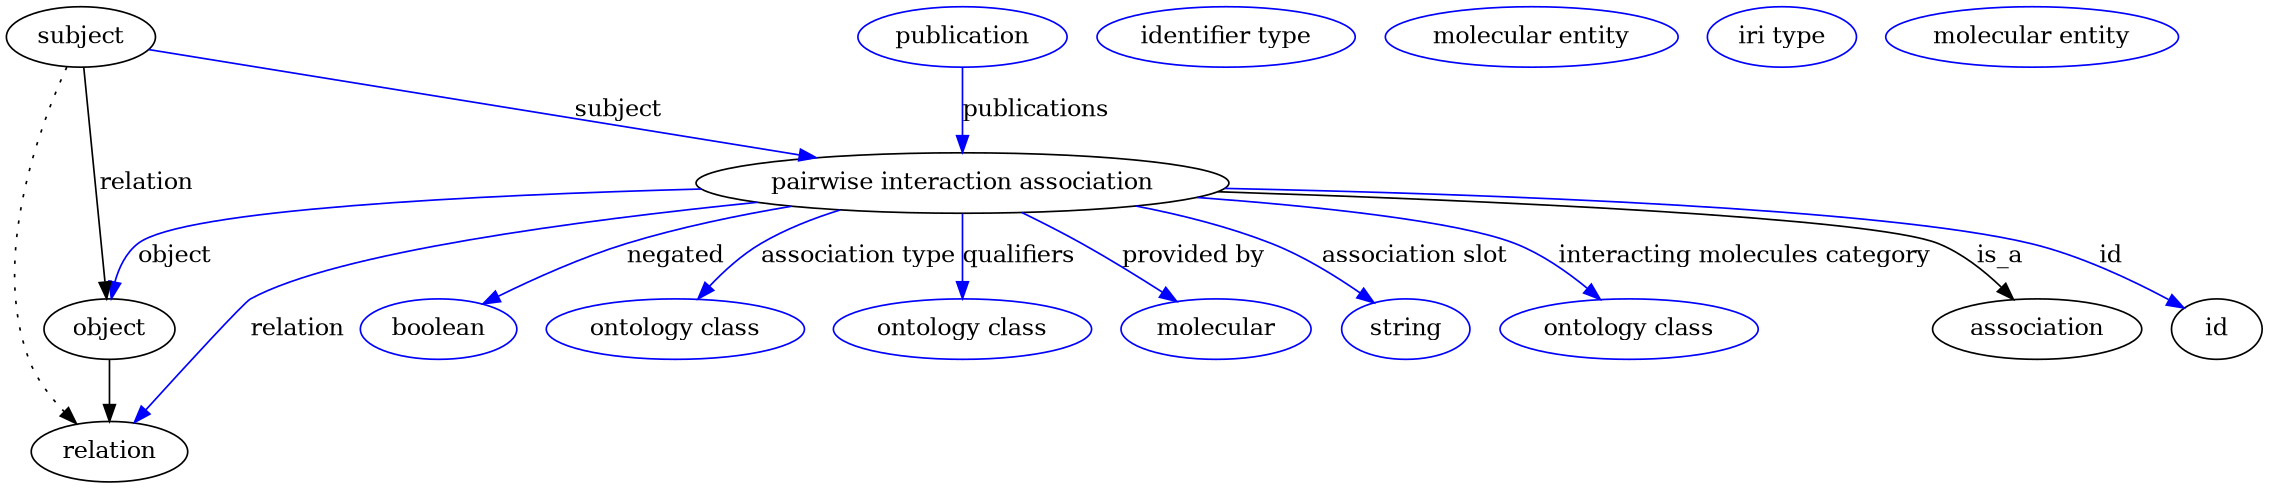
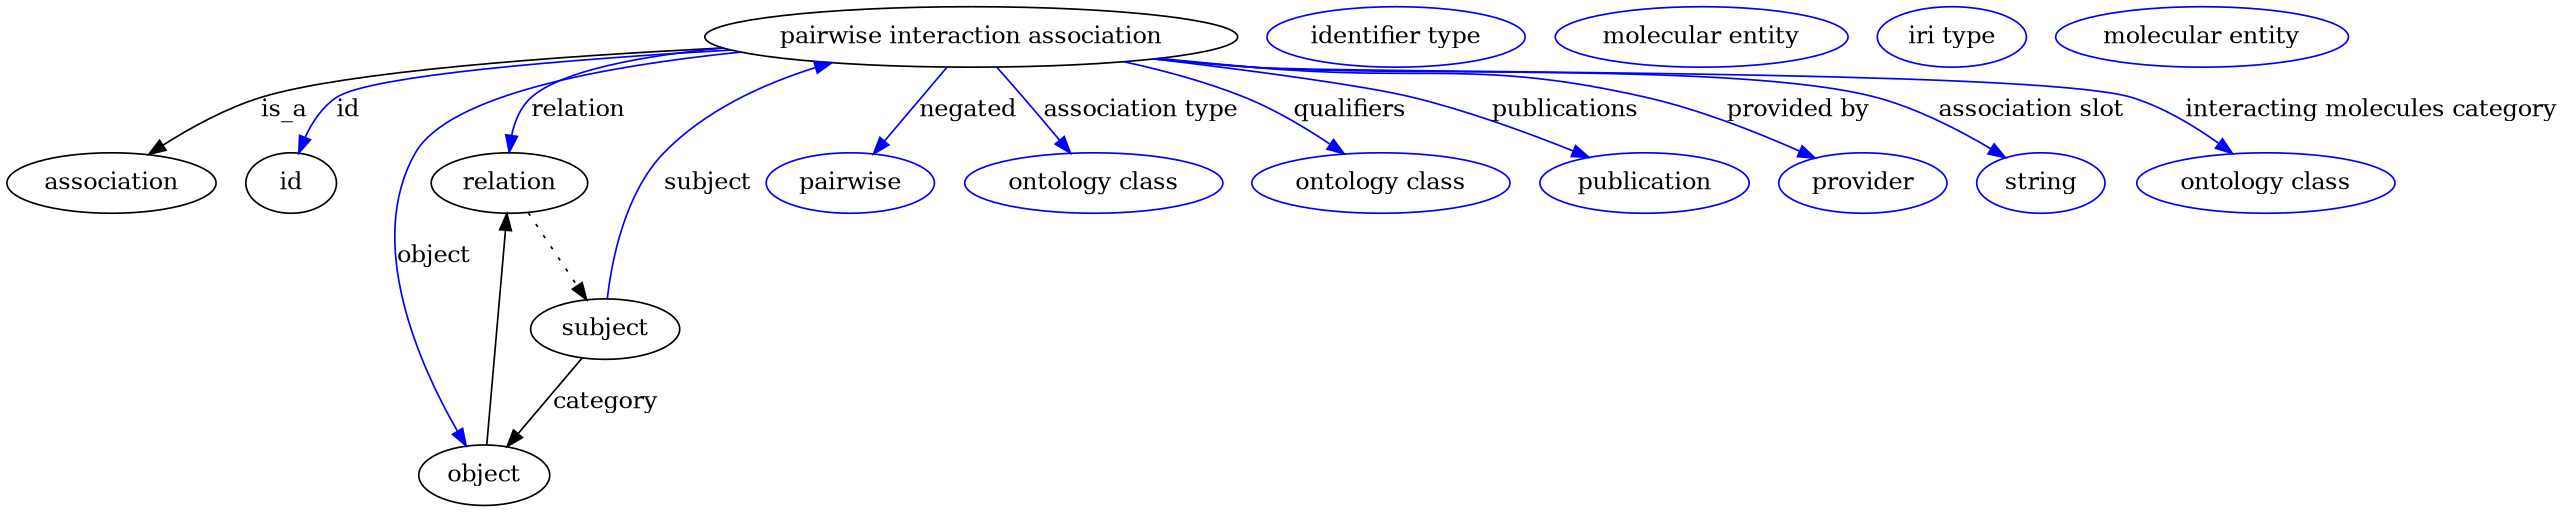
edge "publication" -> "pairwise interaction association": reversed
edge "subject" -> "object": label "relation" -> "category"
edge "subject" -> "relation": reversed
node "boolean": label "boolean" -> "pairwise"
node "molecular": label "molecular" -> "provider"
